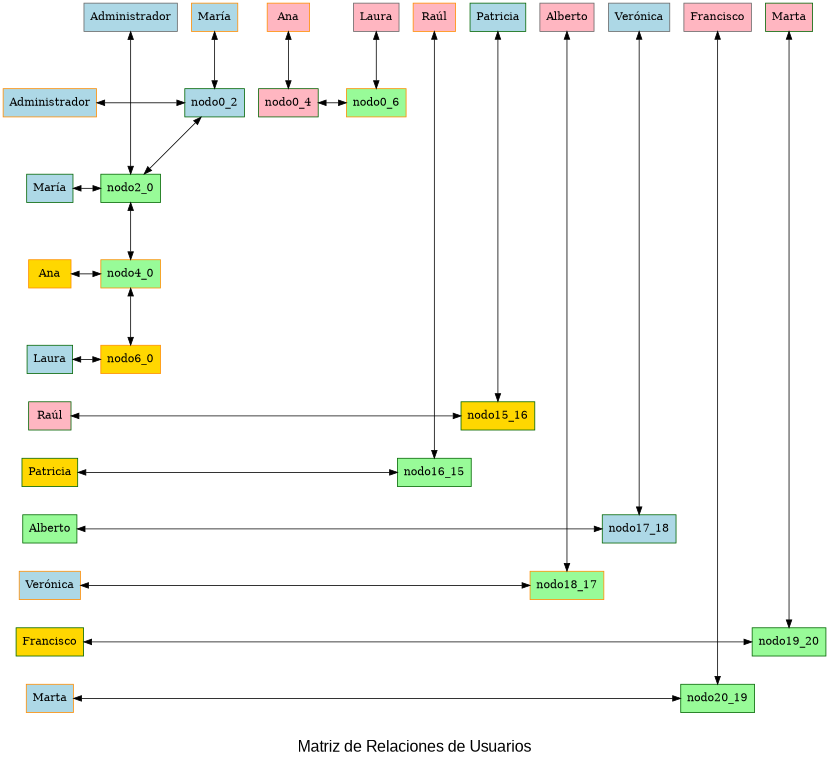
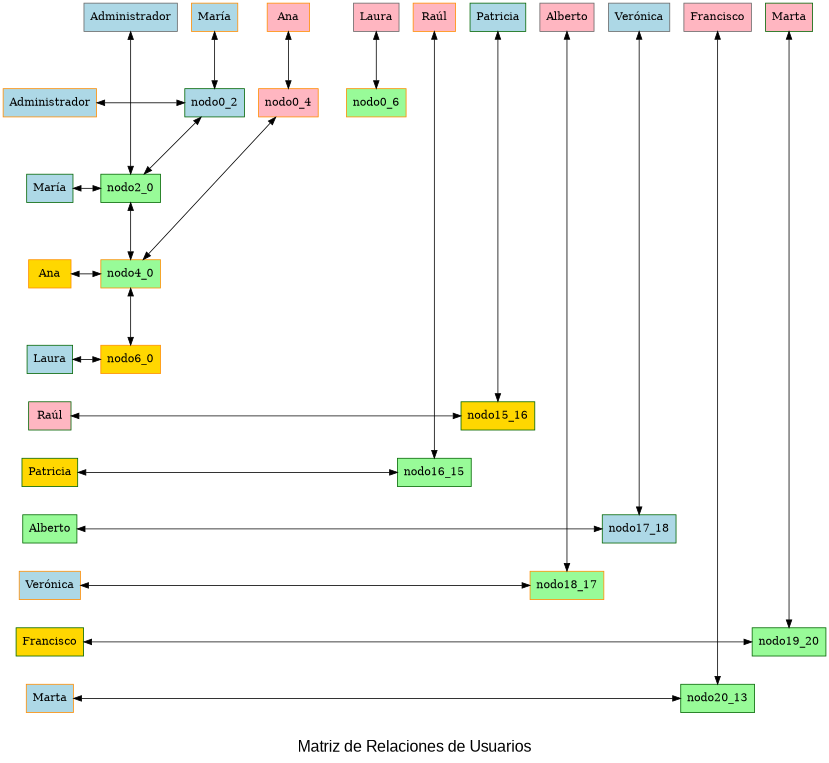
node "nodo0_4": color darkgreen -> darkorange
edge "nodo0_4" -- "nodo0_6": now "nodo0_4" -- "nodo4_0"
node "nodo20_19": label "nodo20_19" -> "nodo20_13"
